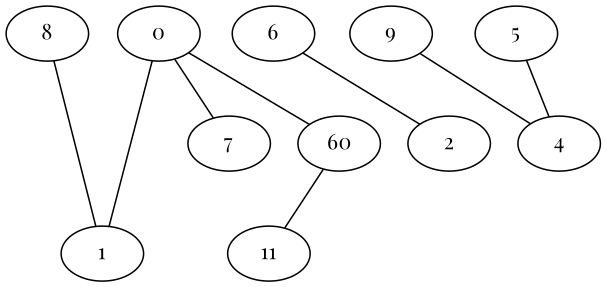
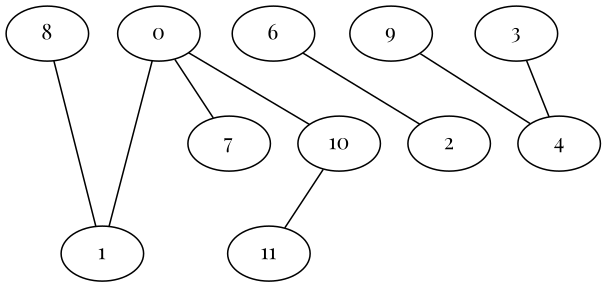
node "5": label "5" -> "3"
node "60": label "60" -> "10"
